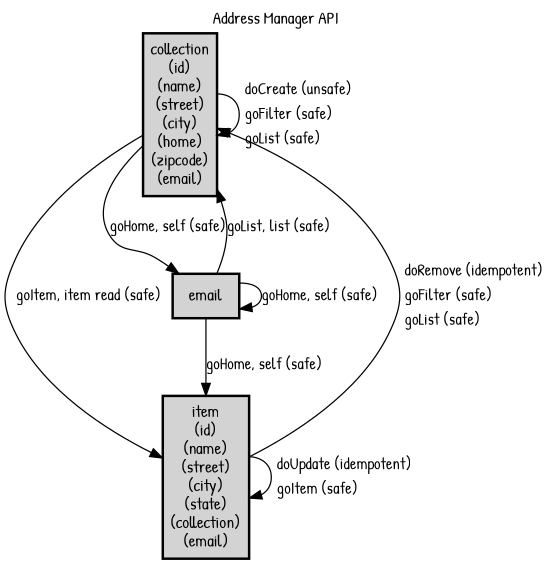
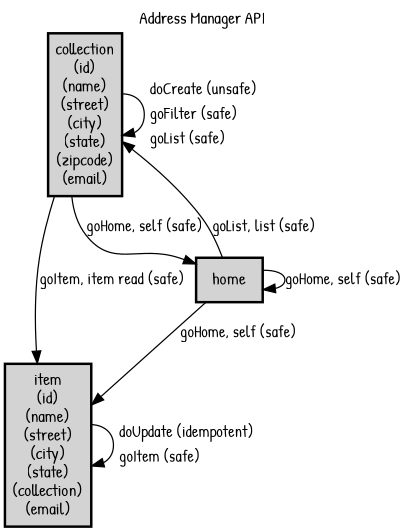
node "collection": text "(home)" -> "(state)"
edge "item" -> "collection": removed, label "doRemove (idempotent) goFilter (safe) goList (safe)"
node "email": label "email" -> "home"
